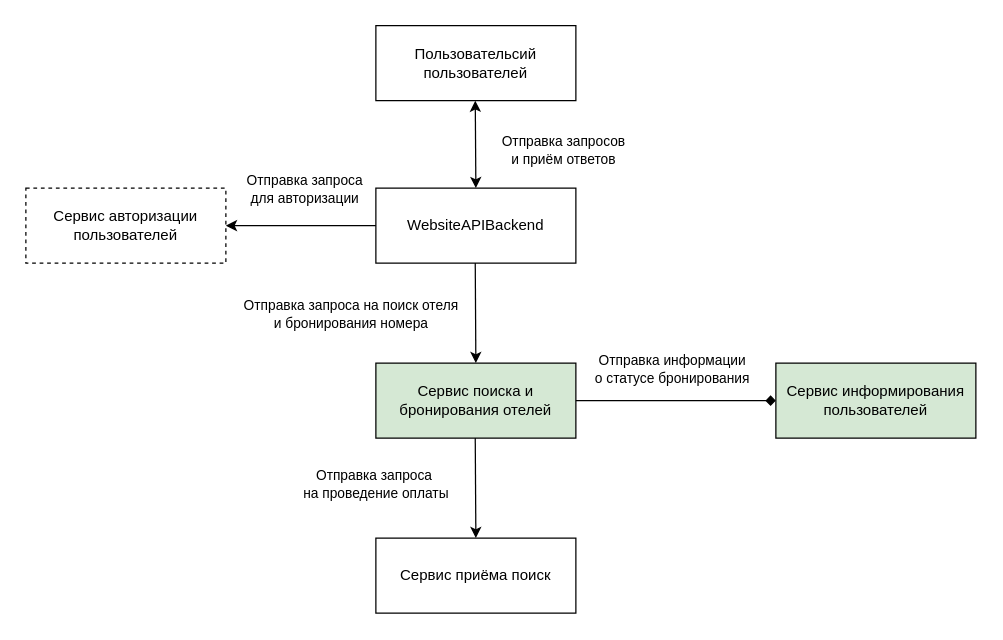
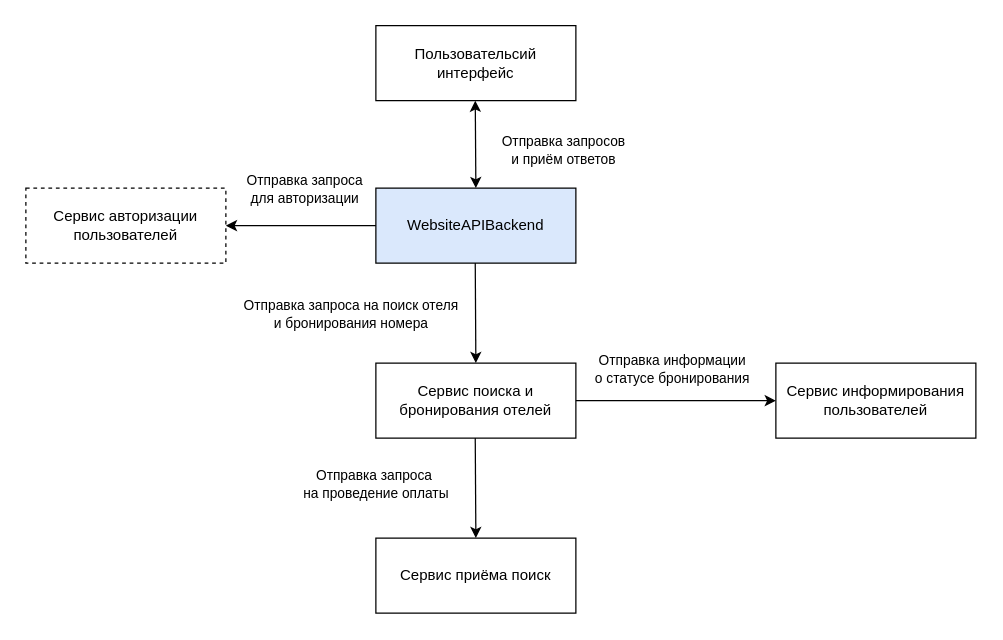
node "Пользовательсий пользователей": label "Пользовательсий пользователей" -> "Пользовательсий интерфейс"
node "WebsiteAPIBackend": fillcolor #ffffff -> #dae8fc
node "Сервис поиска и бронирования отелей": fillcolor #d5e8d4 -> #ffffff
edge "Сервис поиска и бронирования отелей" -> "Сервис информирования пользователей": arrowhead diamond -> classic
node "Сервис информирования пользователей": fillcolor #d5e8d4 -> #ffffff
